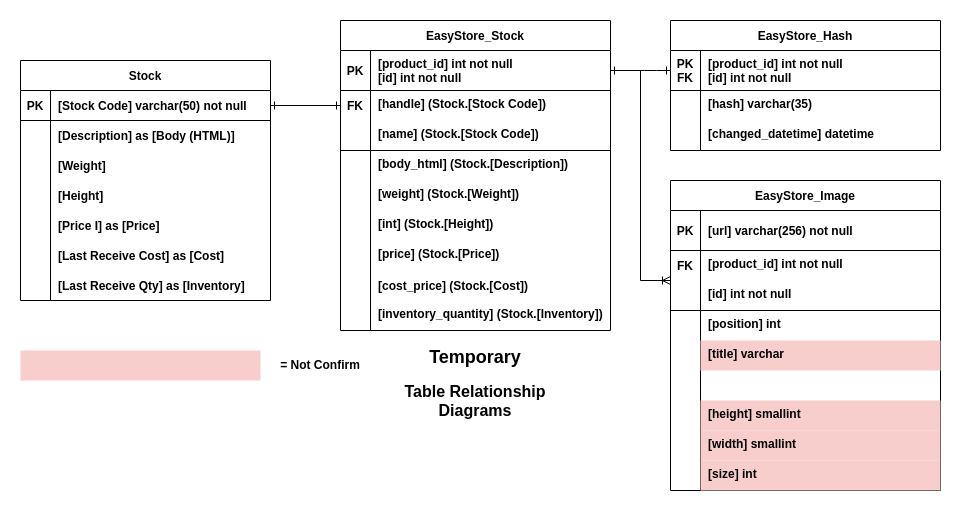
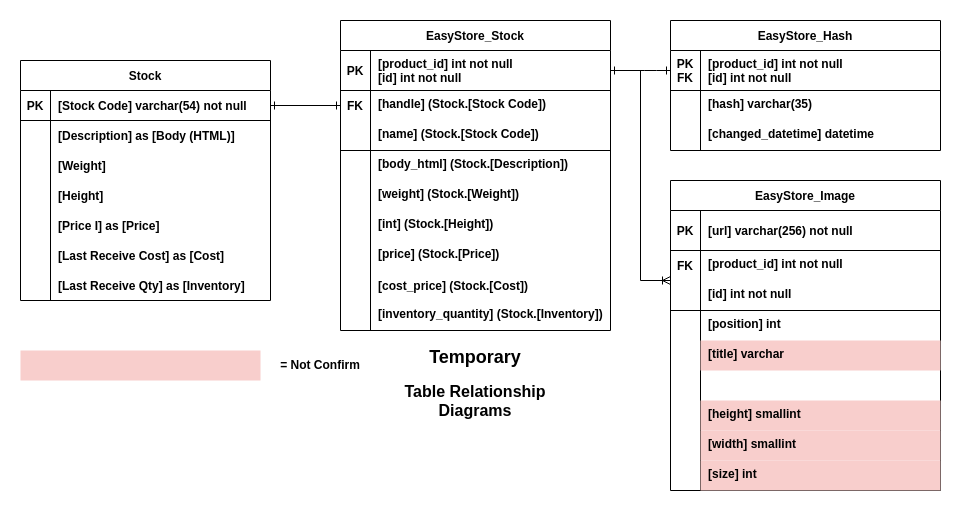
node "[Stock Code] varchar(50) not null": label "[Stock Code] varchar(50) not null" -> "[Stock Code] varchar(54) not null"
